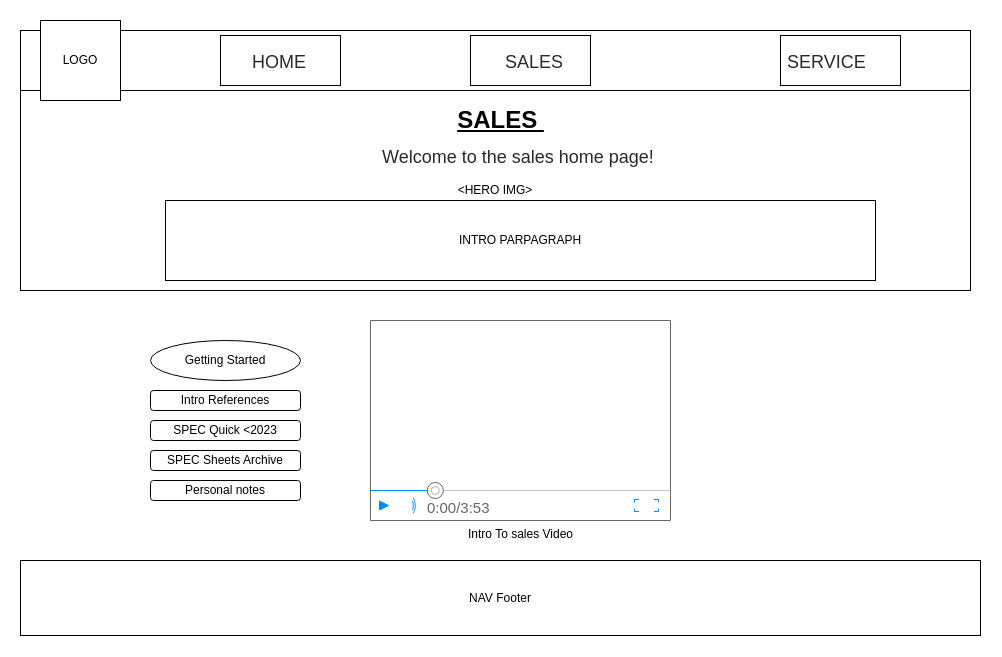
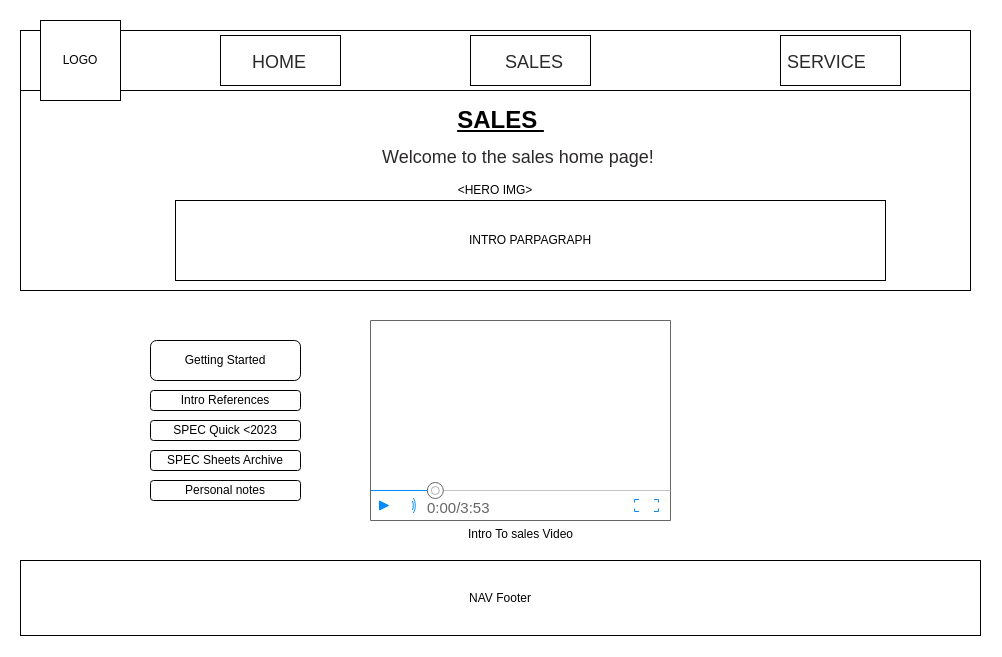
node "INTRO PARPAGRAPH": moved (521, 241) -> (531, 241)
node "Getting Started": shape ellipse -> rounded rectangle
